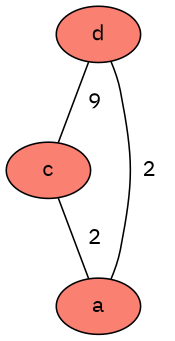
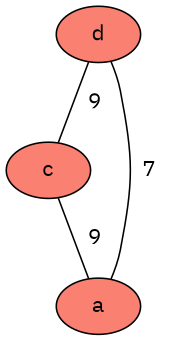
edge "d" -- "a": label " 2 " -> " 7 "
edge "c" -- "a": label " 2 " -> " 9 "
